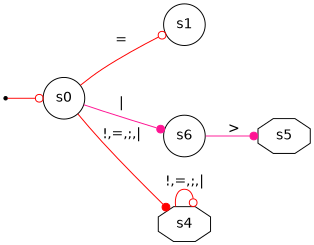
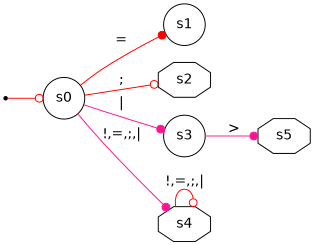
edge "s0" -> "s1": arrowhead odot -> dot
node "s2": added
node "s6": label "s6" -> "s3"
edge "s0" -> "s4": color red -> deeppink
